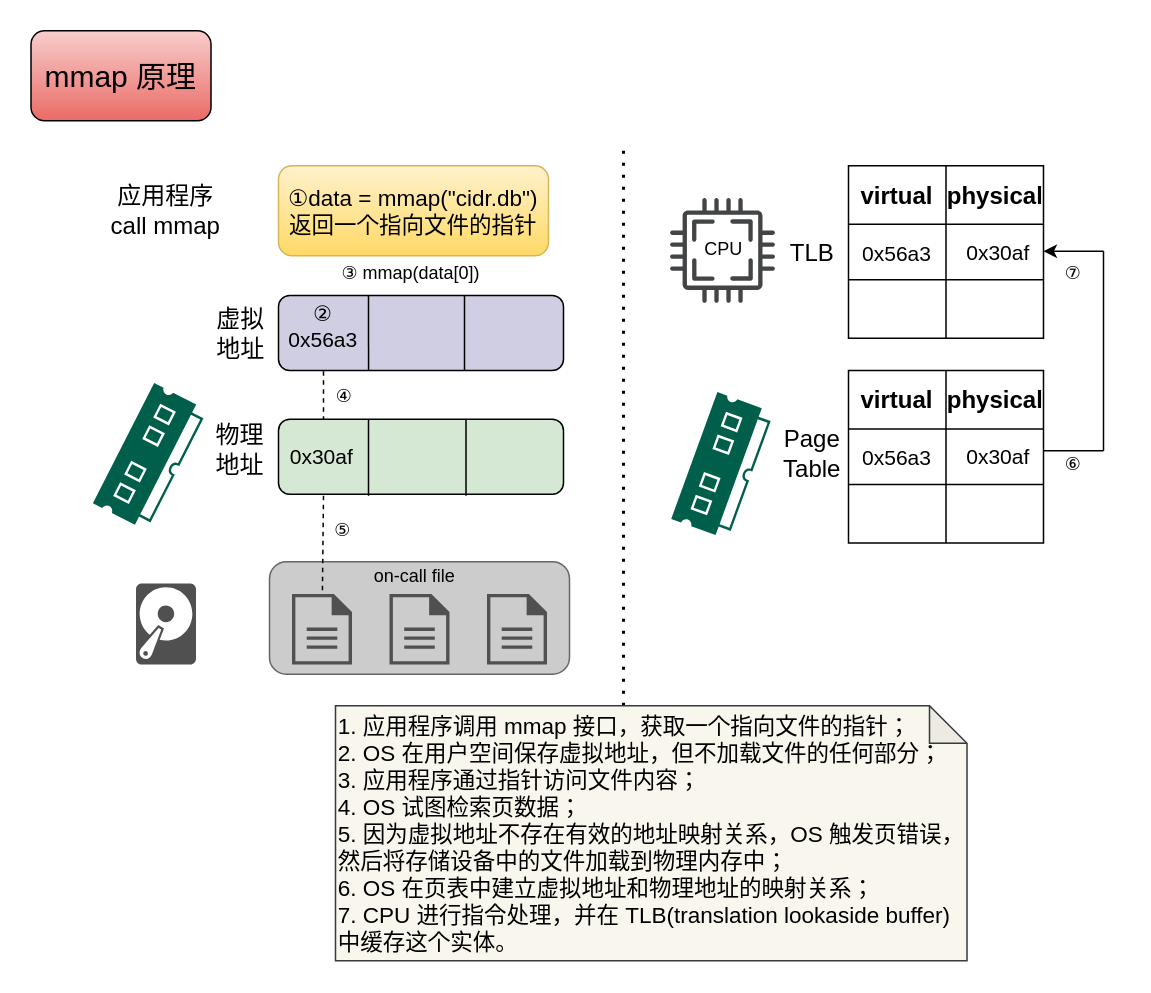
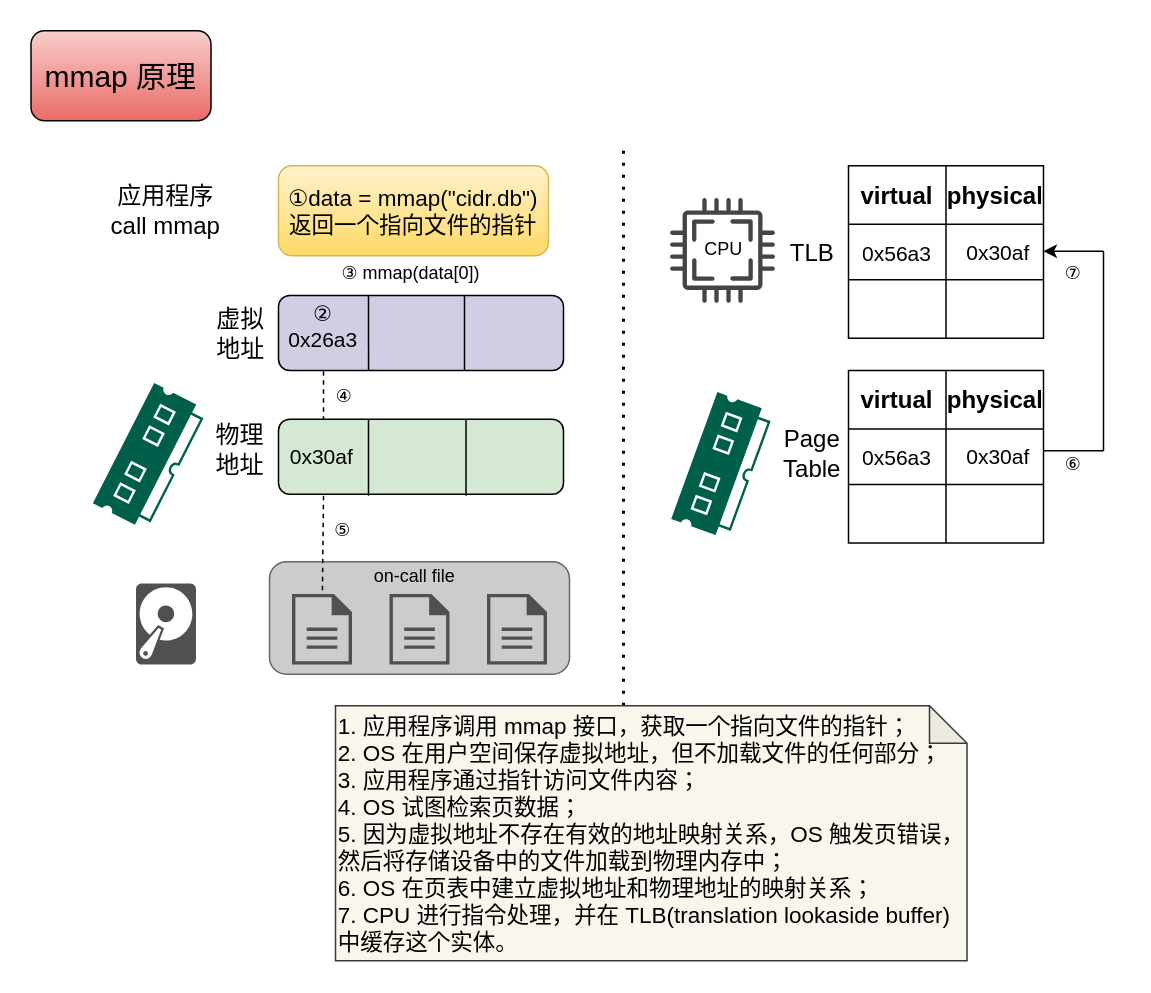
node "② 0x56a3": label "② 0x56a3" -> "② 0x26a3"
